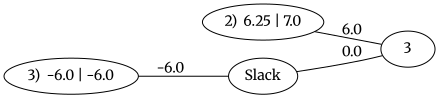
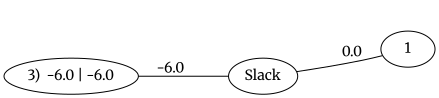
node "2)  6.25 | 7.0": removed
node "3": label "3" -> "1"
